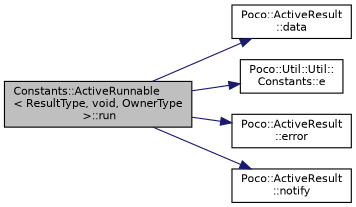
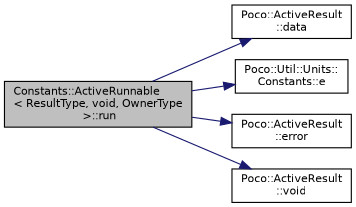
node "Poco::Util::Util:: Constants::e": label "Poco::Util::Util:: Constants::e" -> "Poco::Util::Units:: Constants::e"
node "Poco::ActiveResult ::notify": label "Poco::ActiveResult ::notify" -> "Poco::ActiveResult ::void"
